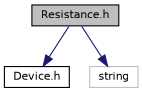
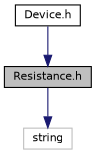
edge "Resistance.h" -> "Device.h": reversed
